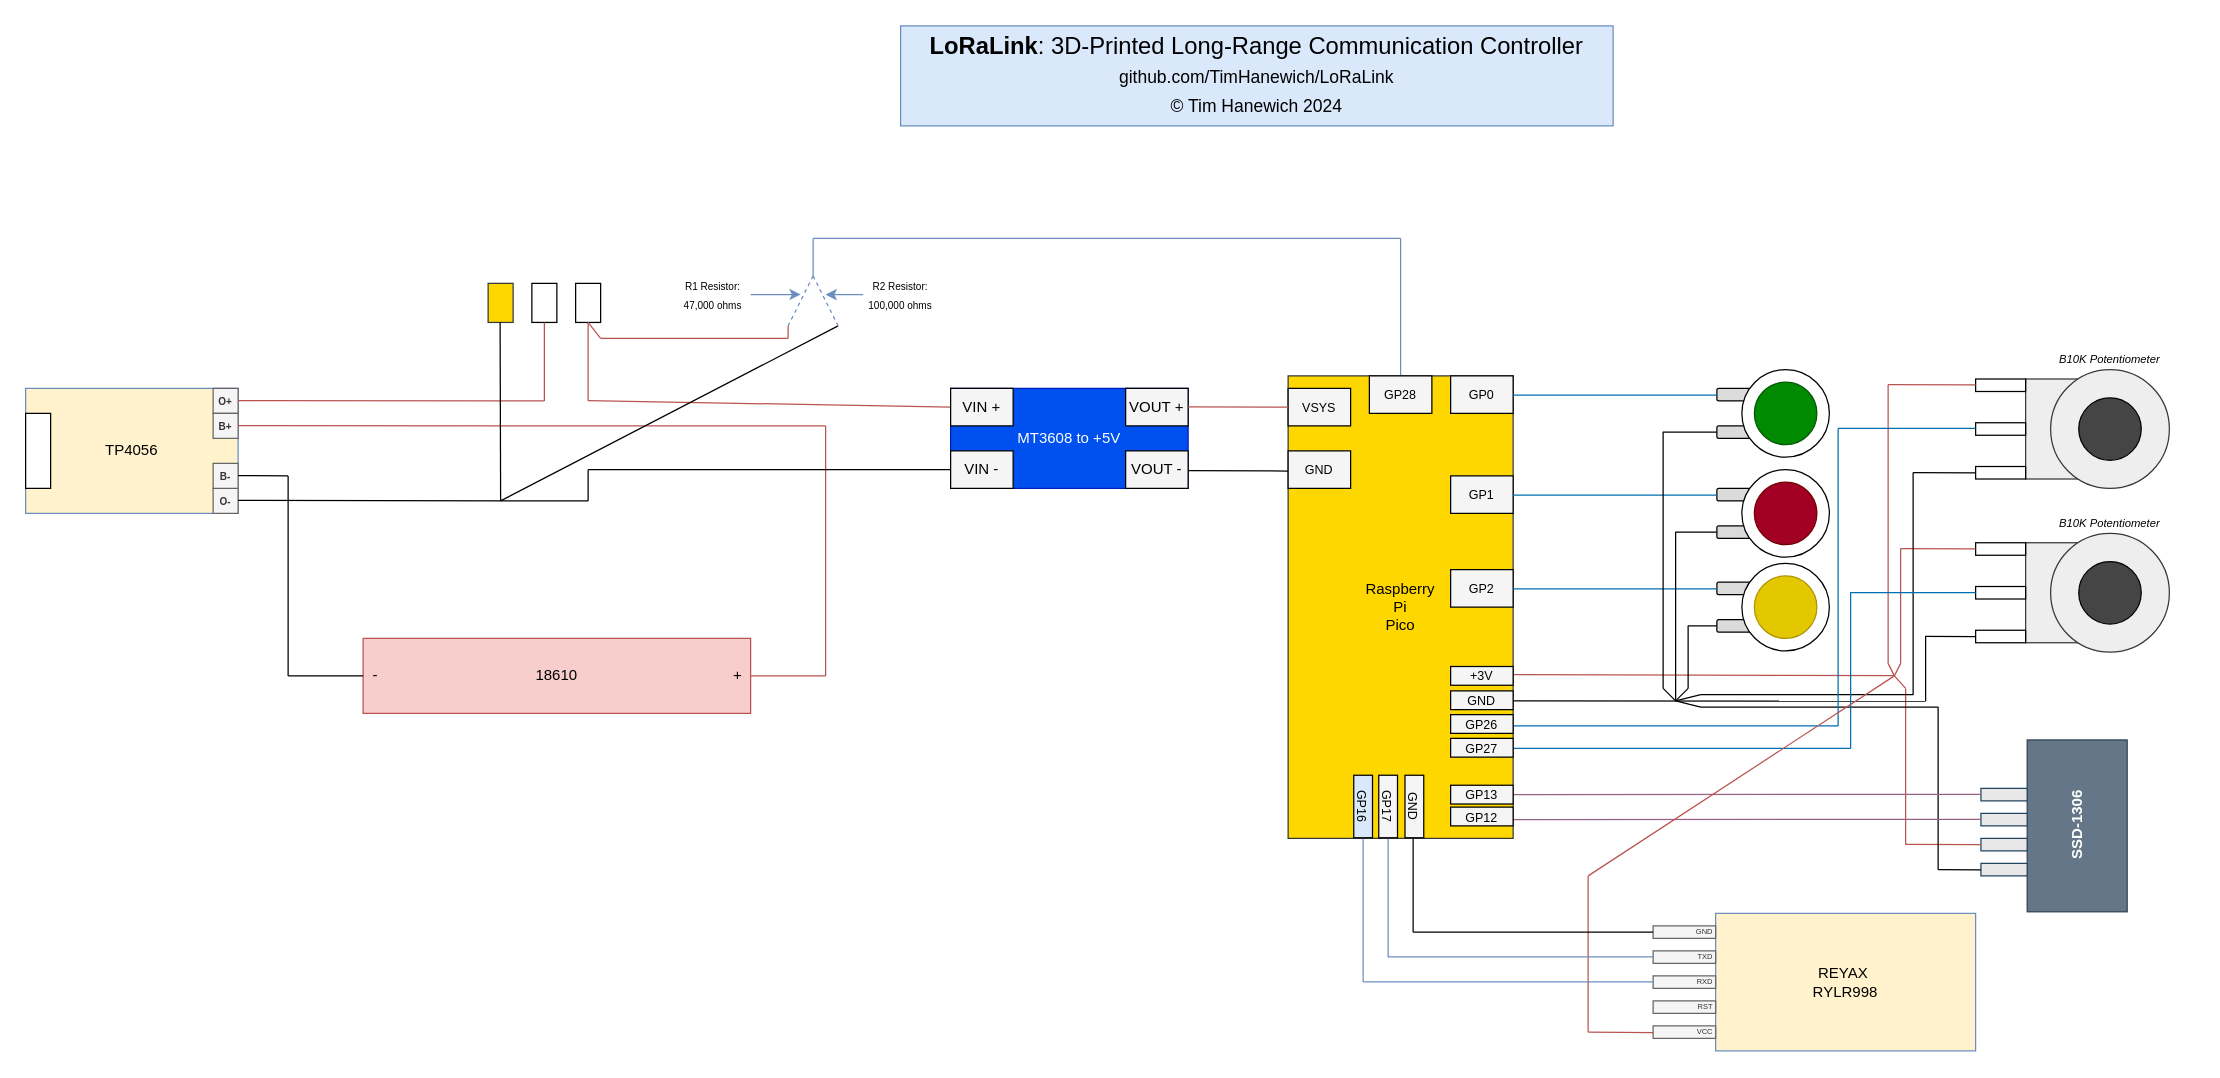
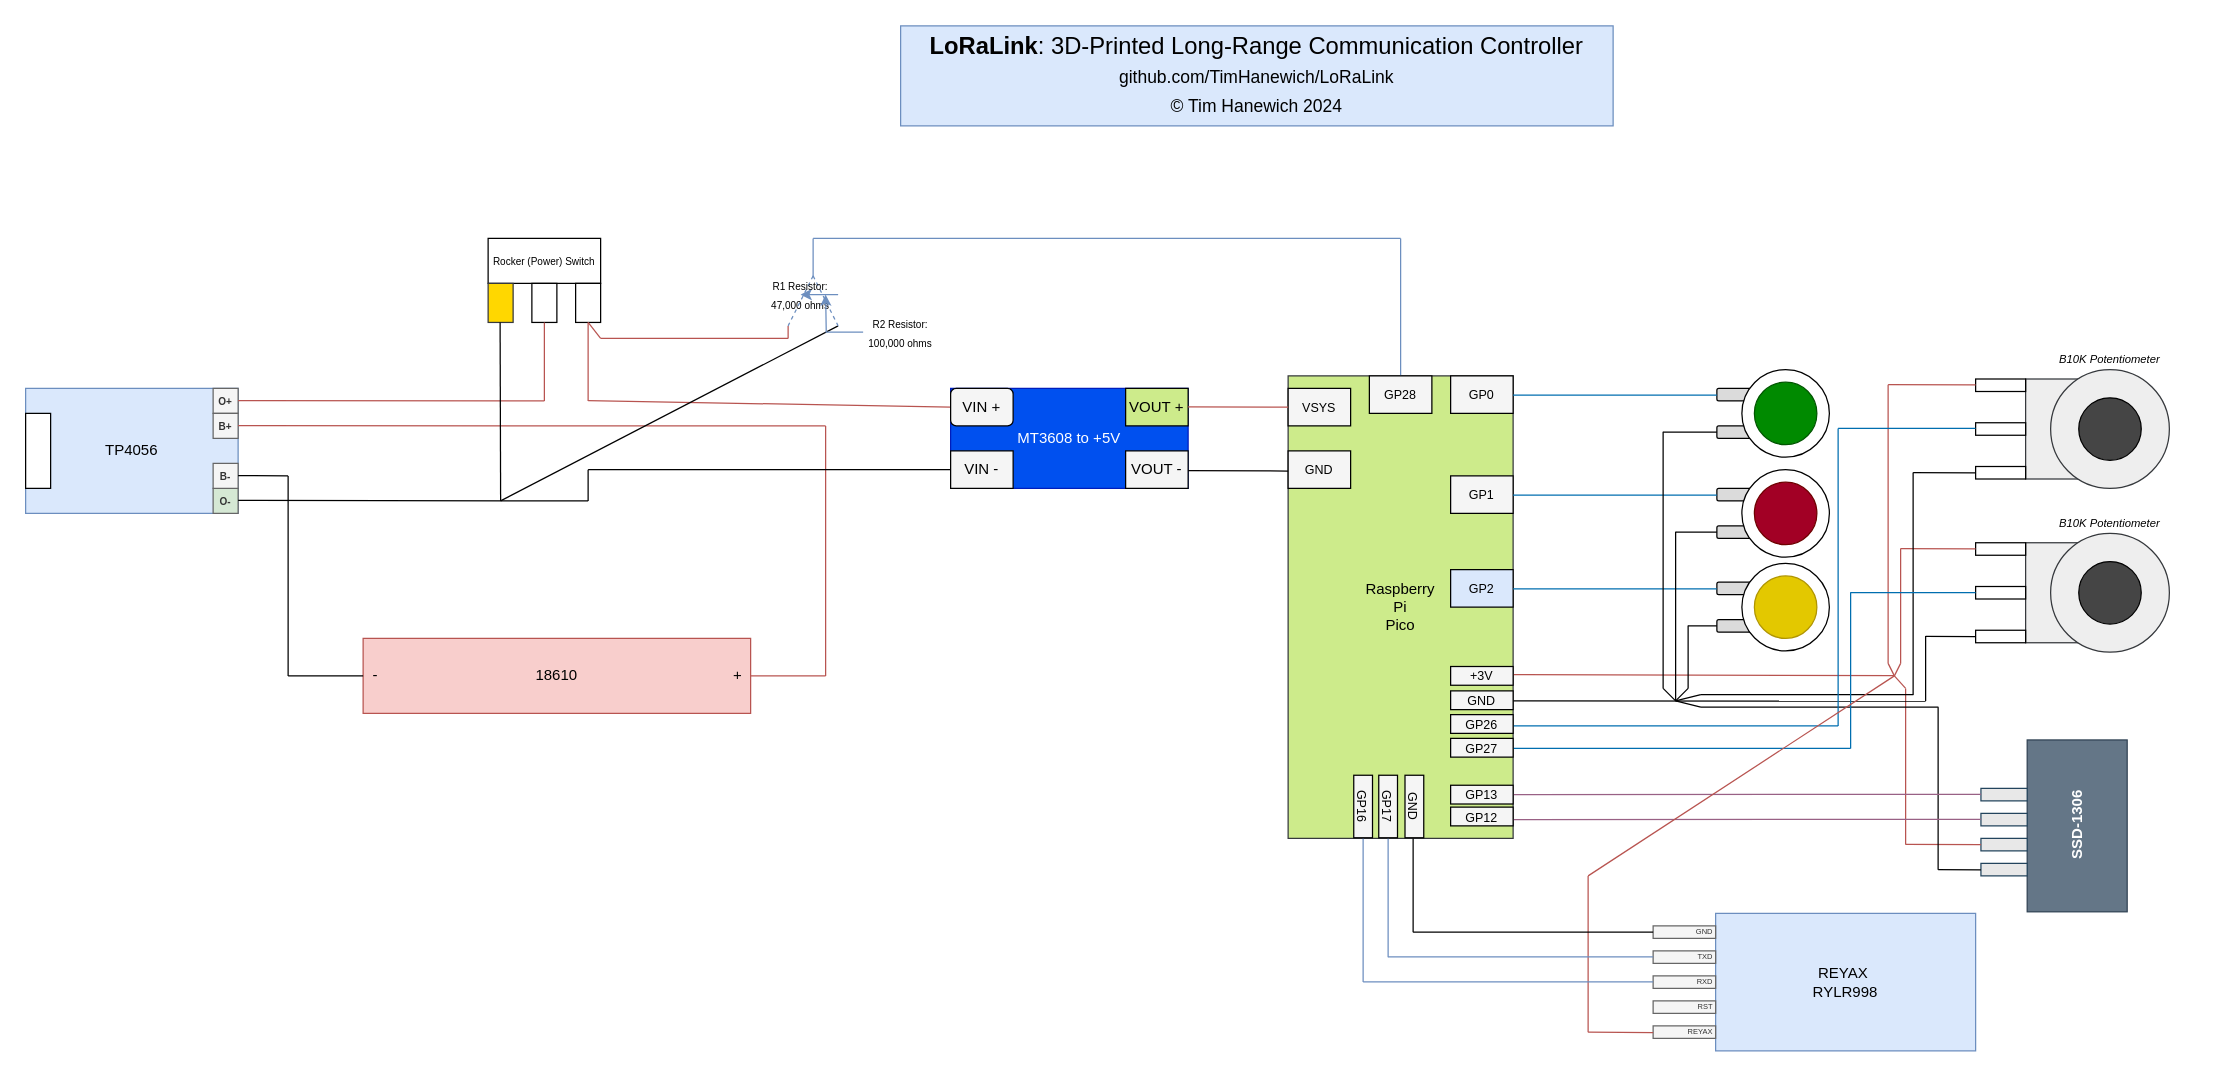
node "Rocker (Power) Switch": added
node "R1 Resistor: 47,000 ohms": moved (713, 294) -> (801, 294)
node "R2 Resistor: 100,000 ohms": moved (901, 294) -> (901, 332)
node "VIN +": shape rectangle -> rounded rectangle
node "VOUT +": fillcolor #f5f5f5 -> #cdeb8b
node "TP4056": fillcolor #fff2cc -> #dae8fc
node "O-": fillcolor #f5f5f5 -> #d5e8d4
node "GP2": fillcolor #f5f5f5 -> #dae8fc
node "Raspberry Pi Pico": fillcolor #ffd700 -> #cdeb8b
node "GP16": fillcolor #dae8fc -> #f5f5f5
node "REYAX RYLR998": fillcolor #fff2cc -> #dae8fc
node "VCC": label "VCC" -> "REYAX"
